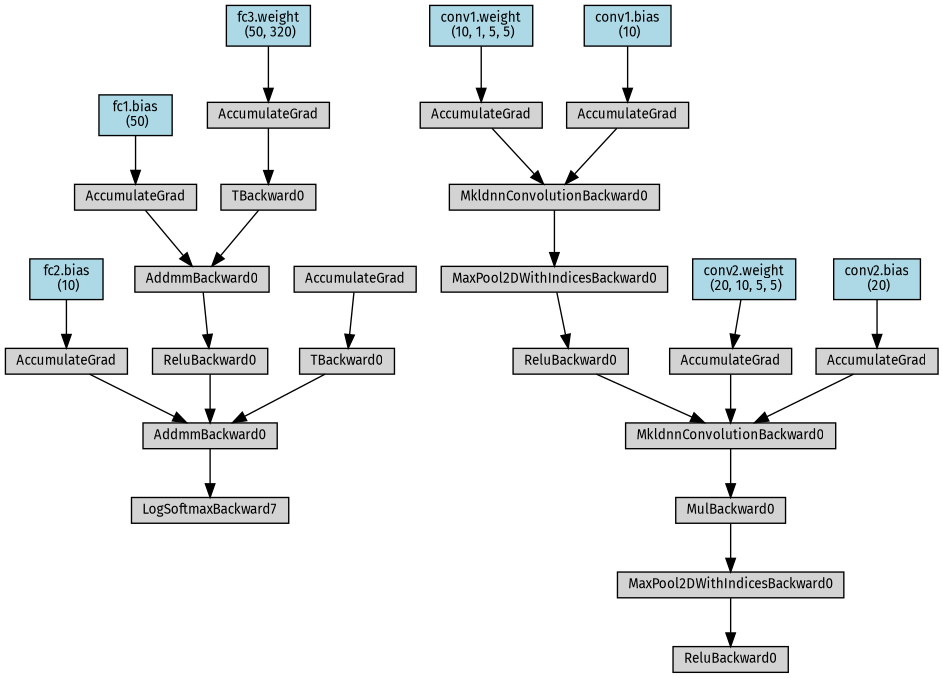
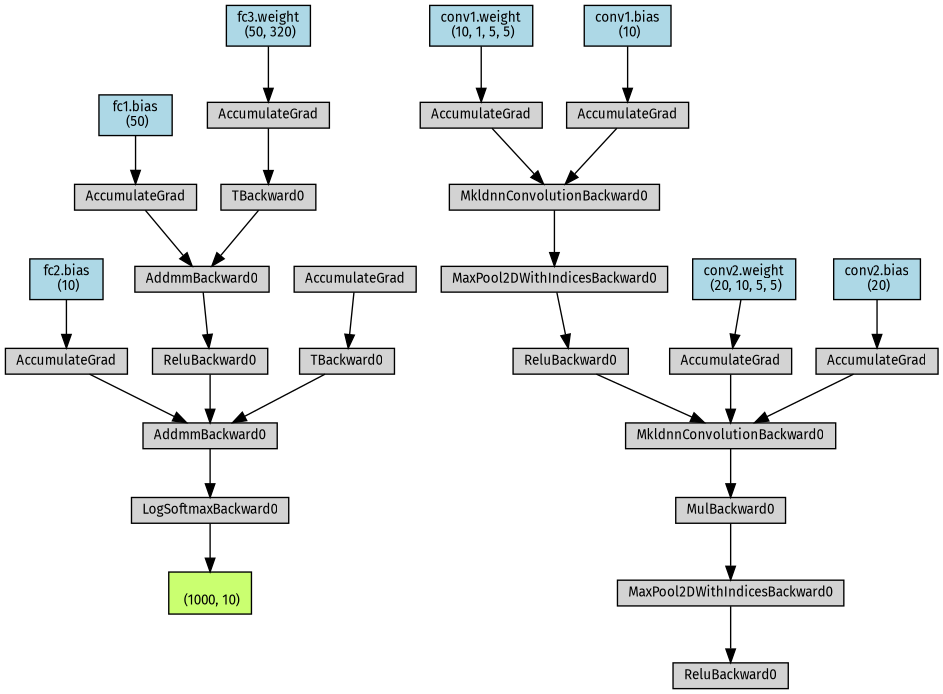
node "LogSoftmaxBackward7": label "LogSoftmaxBackward7" -> "LogSoftmaxBackward0"
node "(1000, 10)": added
